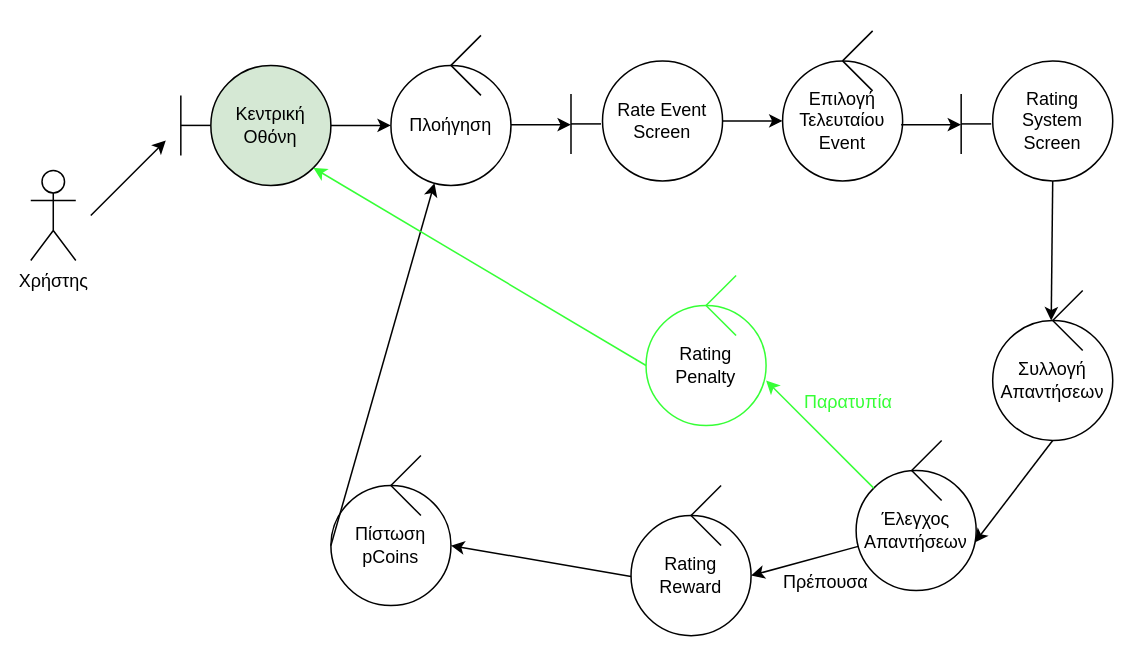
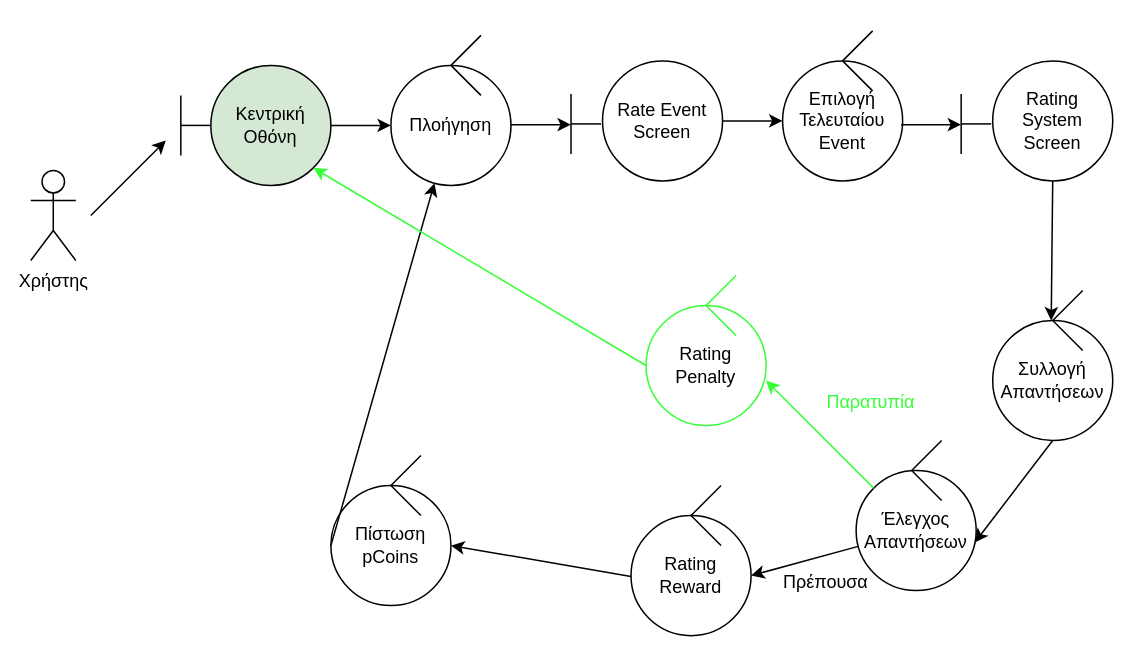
node "Παρατυπία": moved (848, 403) -> (871, 403)
